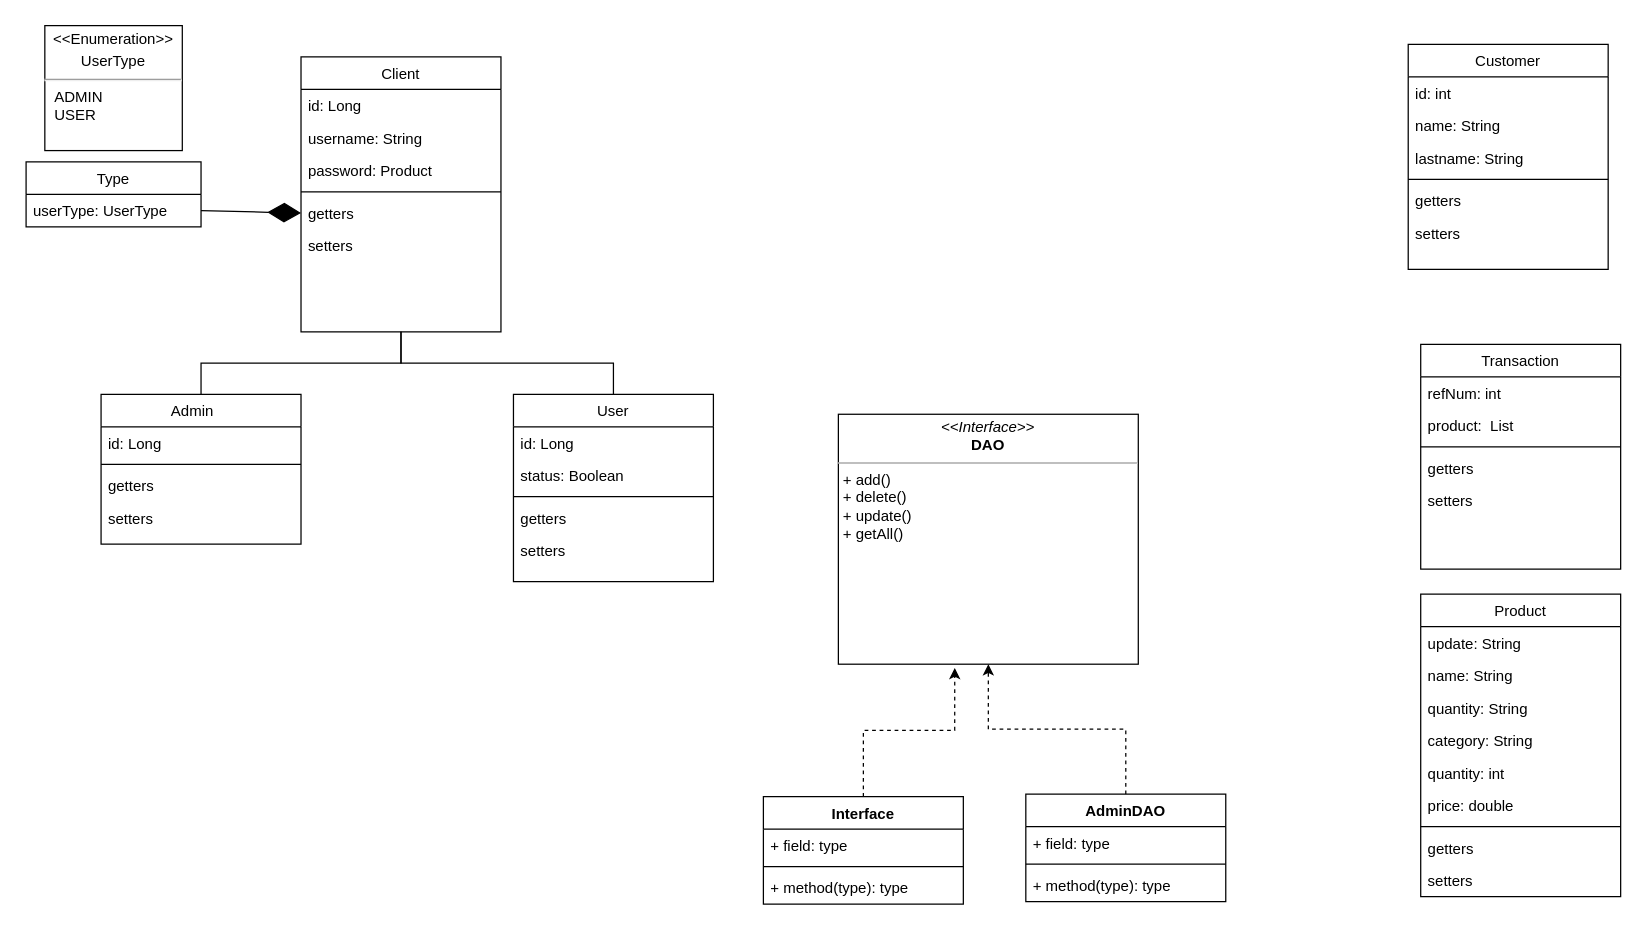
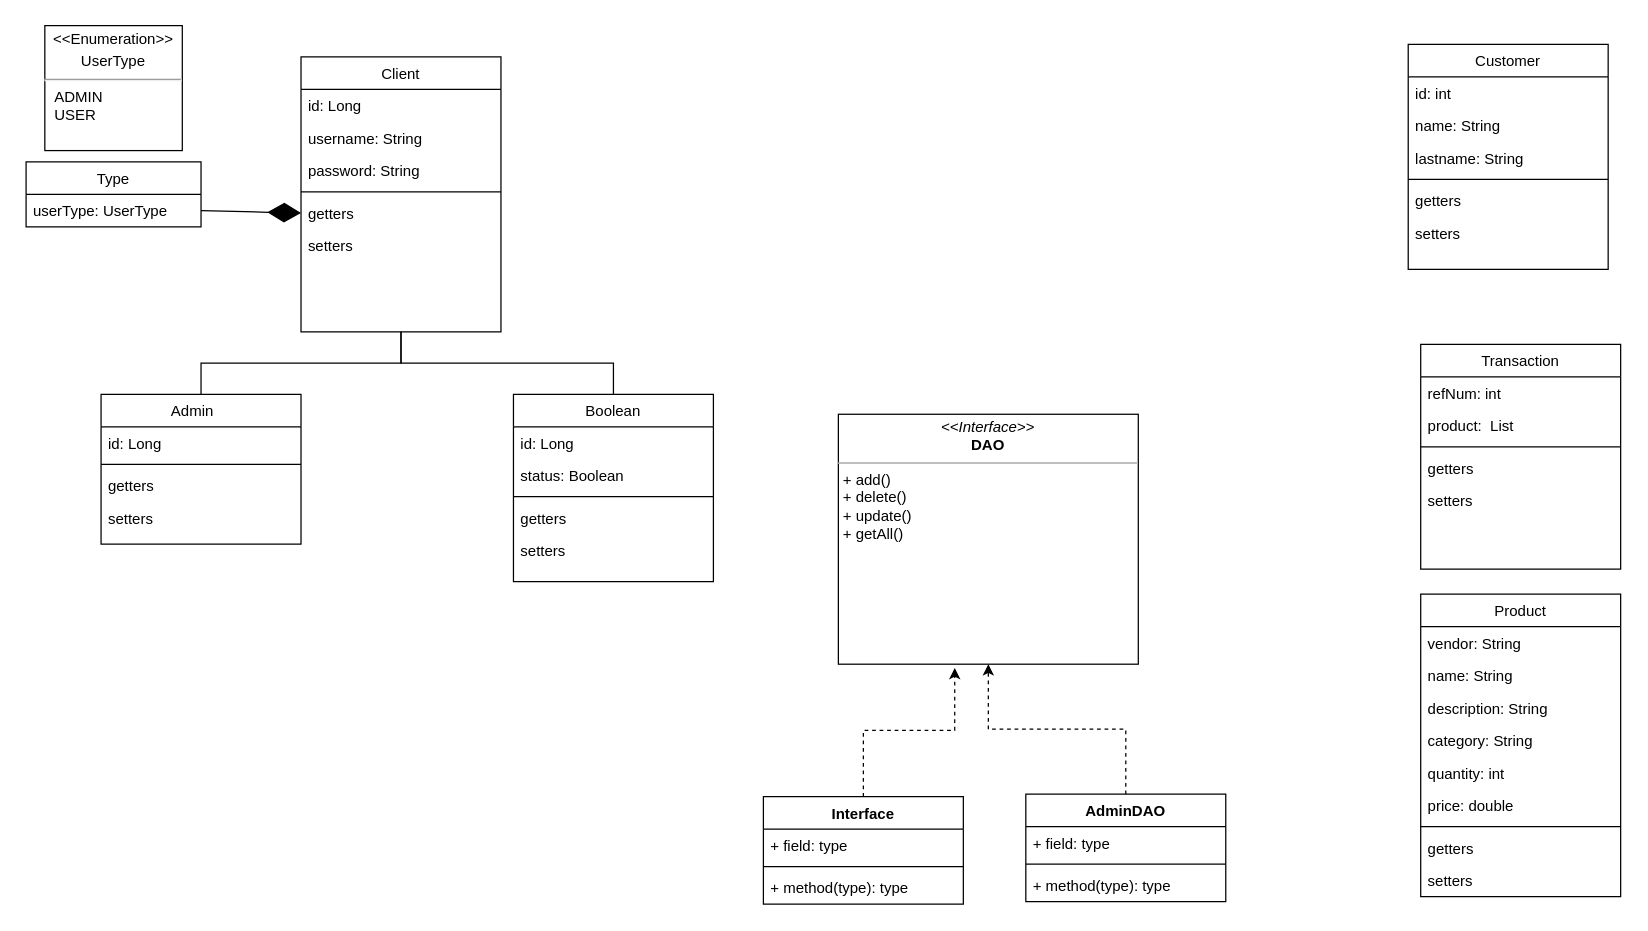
node "password: Product": label "password: Product" -> "password: String"
node "User": label "User" -> "Boolean"
node "update: String": label "update: String" -> "vendor: String"
node "quantity: String": label "quantity: String" -> "description: String"
